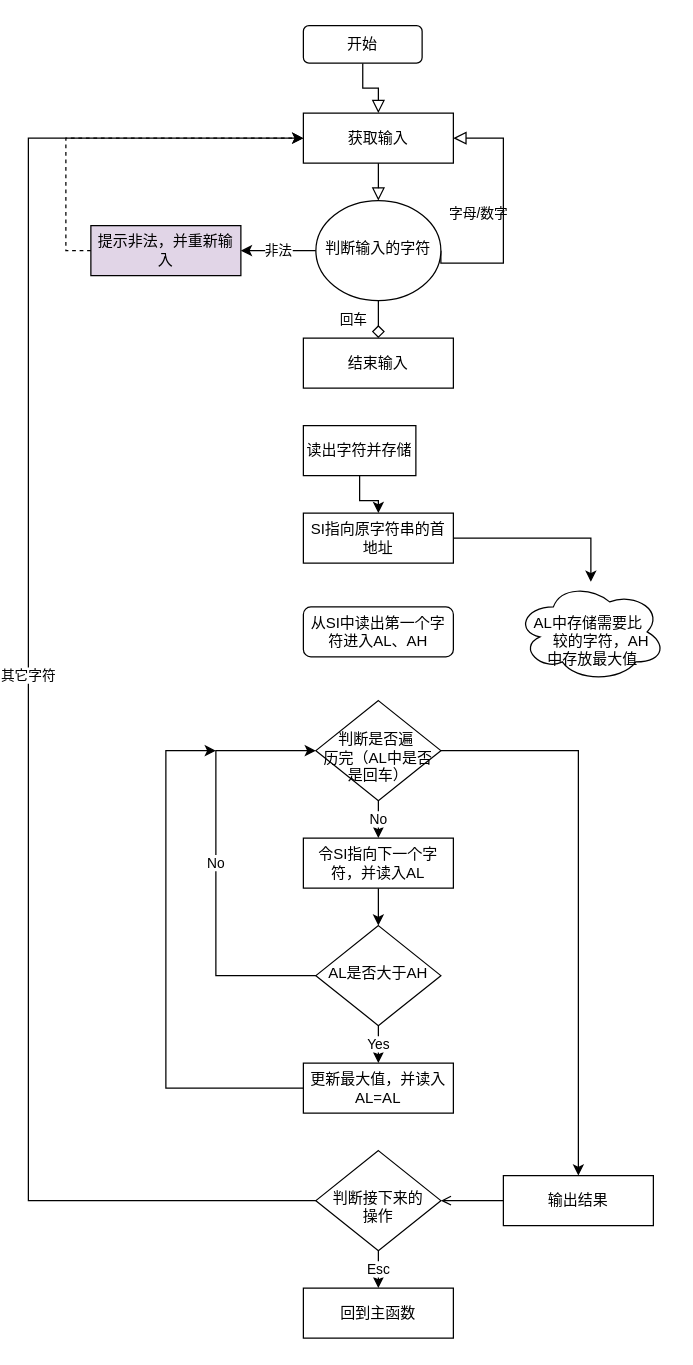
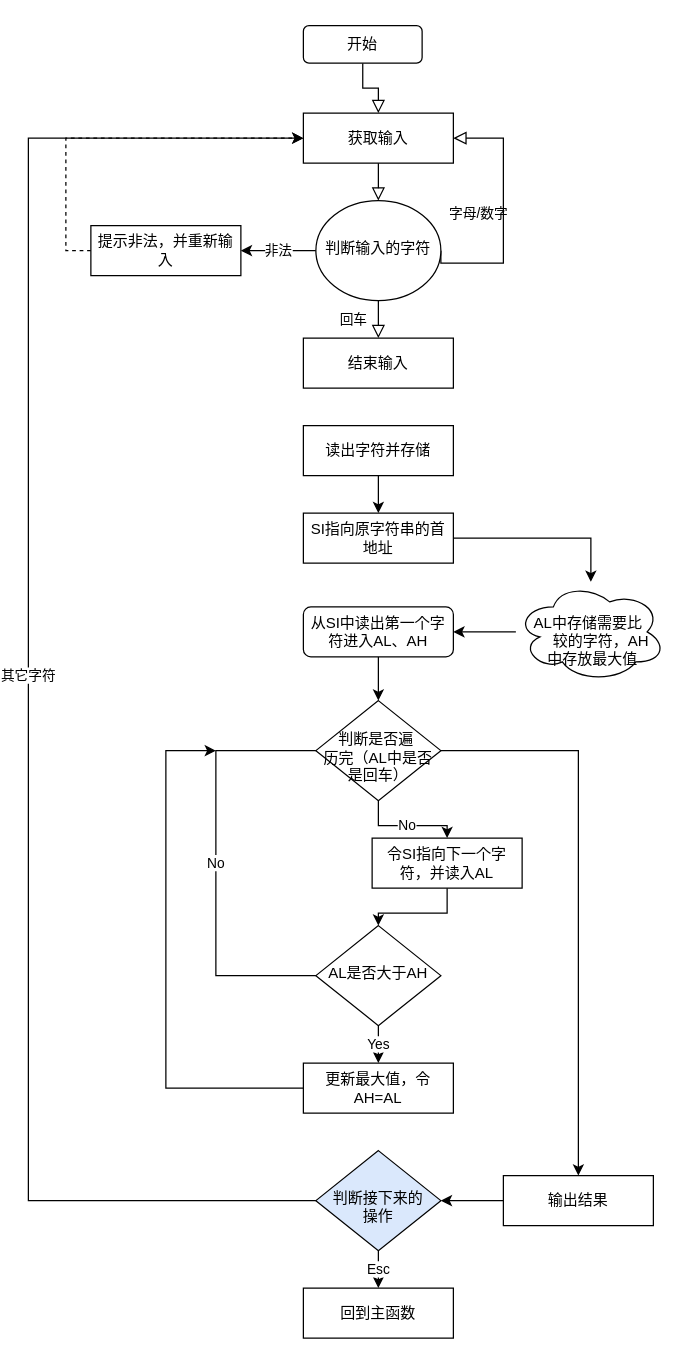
node "提示非法，并重新输入": fillcolor #e1d5e7 -> #ffffff
edge "判断输入的字符" -> "结束输入": arrowhead diamond -> block
node "读出字符并存储": size 113x50 -> 150x50
edge "AL中存储需要比 较的字符，AH 中存放最大值" -> "从SI中读出第一个字符进入AL、AH": added
edge "从SI中读出第一个字符进入AL、AH" -> "判断是否遍 历完（AL中是否是回车）": added
edge "AL是否大于AH" -> "判断是否遍 历完（AL中是否是回车）": arrowhead classic -> none
node "令SI指向下一个字符，并读入AL": moved (378, 863) -> (447, 863)
node "更新最大值，并读入AL=AL": label "更新最大值，并读入AL=AL" -> "更新最大值，令AH=AL"
node "判断接下来的 操作": fillcolor #ffffff -> #dae8fc
edge "输出结果" -> "判断接下来的 操作": arrowhead open -> classic
